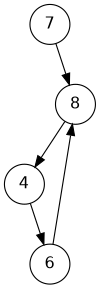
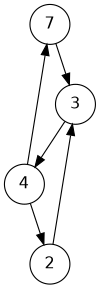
node "8": label "8" -> "3"
edge "4" -> "7": added
node "6": label "6" -> "2"
